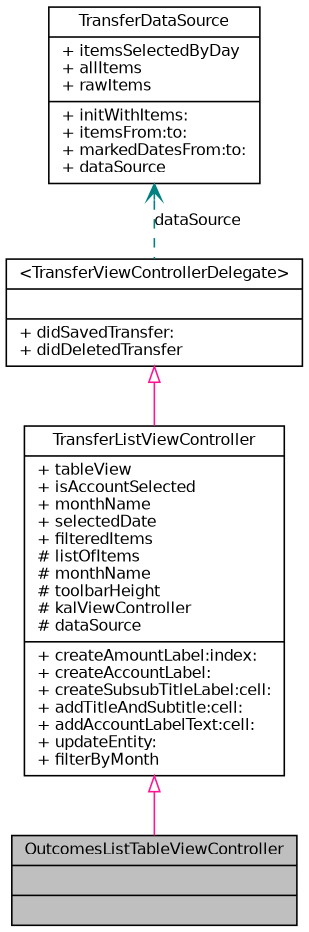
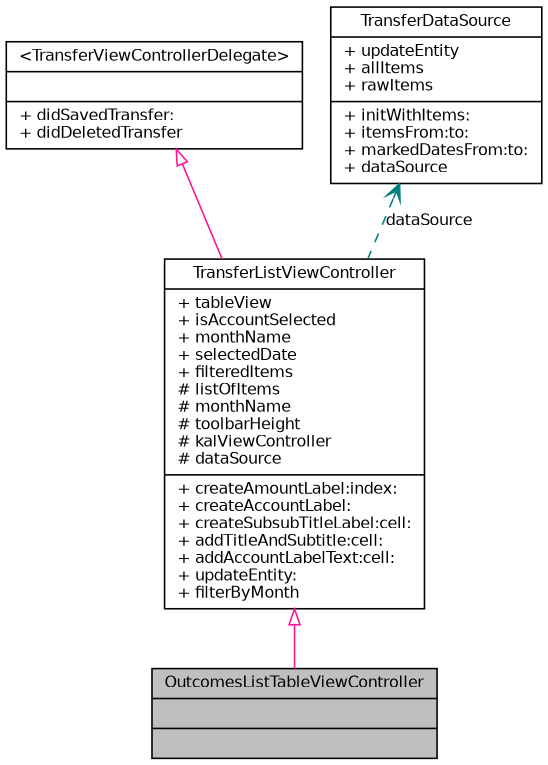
node "TransferDataSource": text "+ itemsSelectedByDay" -> "+ updateEntity"
edge "<TransferViewControllerDelegate>" -> "TransferDataSource": now "TransferListViewController" -> "TransferDataSource"
